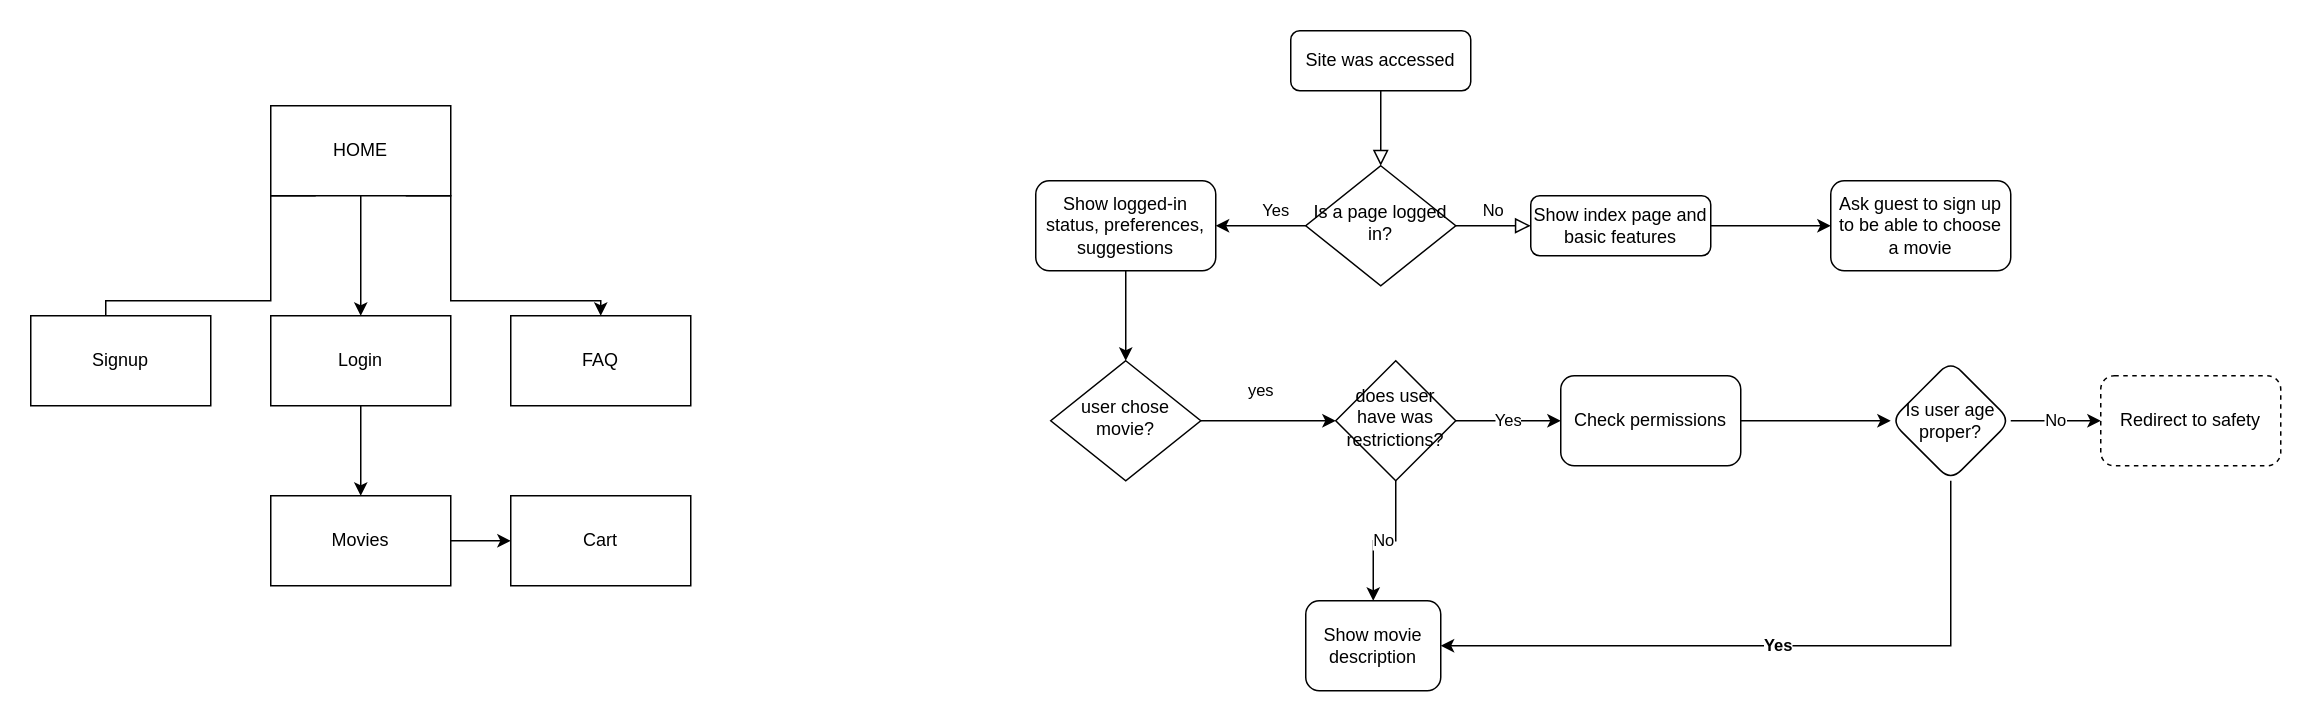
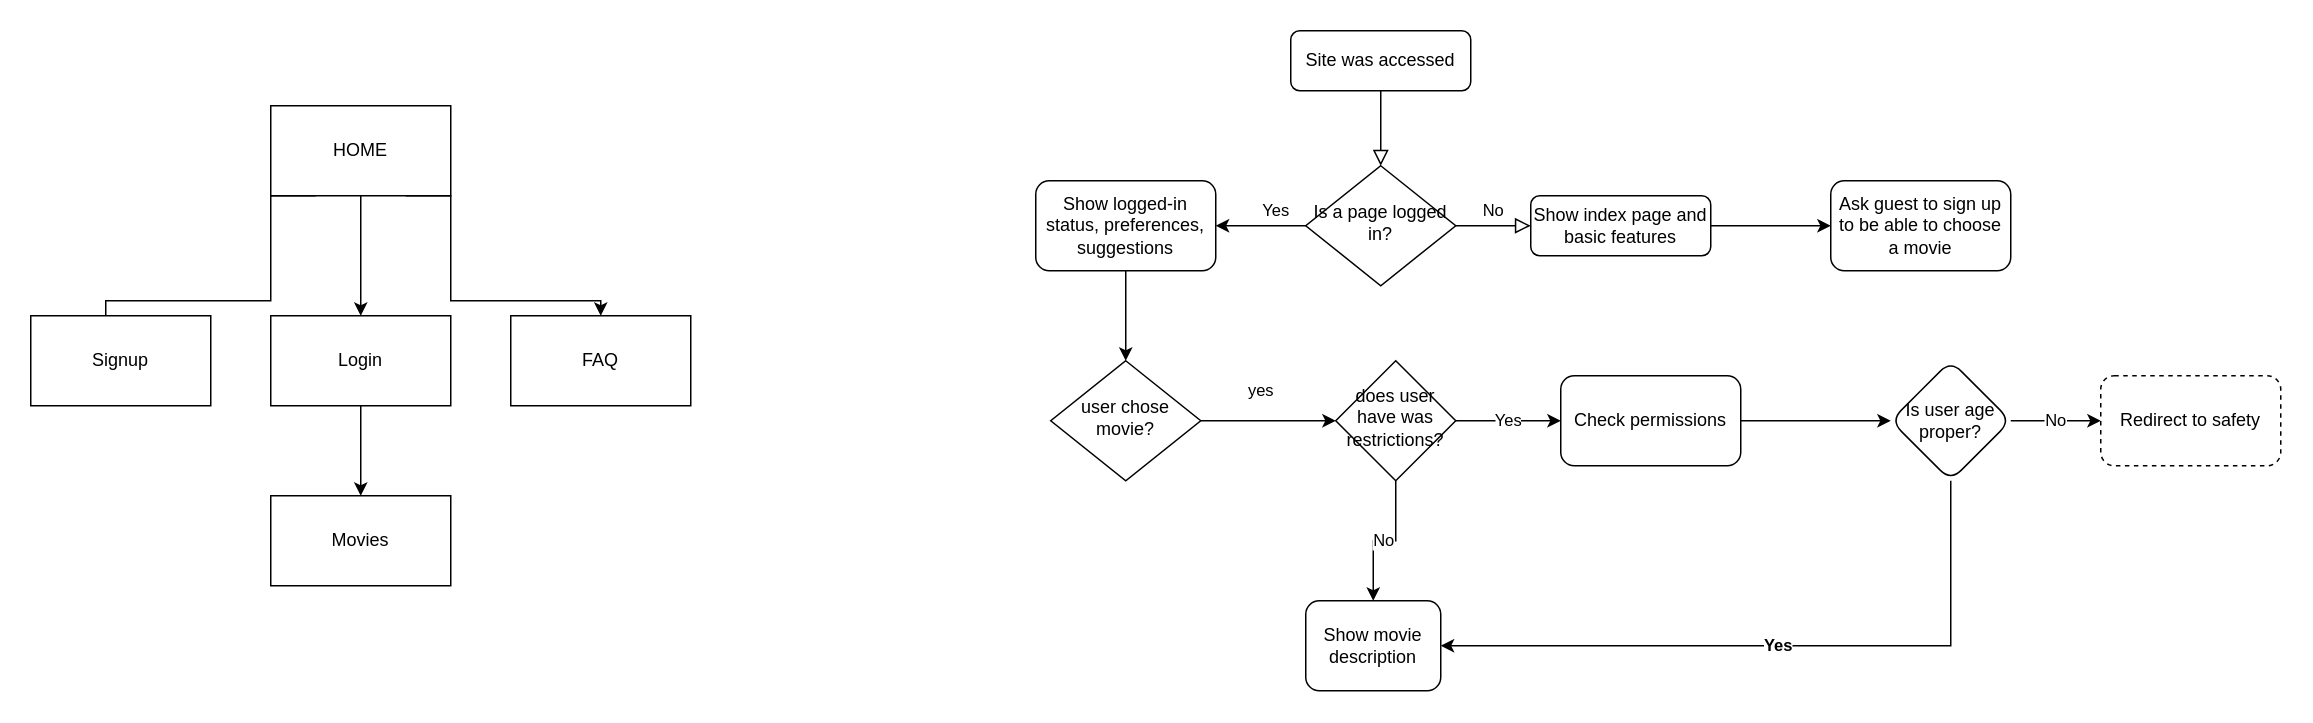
edge "Movies" -> "Cart": removed
node "Cart": removed
